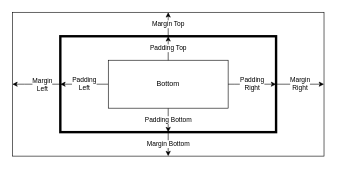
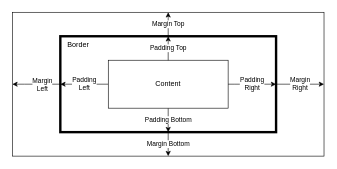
node "Border": added
node "Bottom": label "Bottom" -> "Content"
